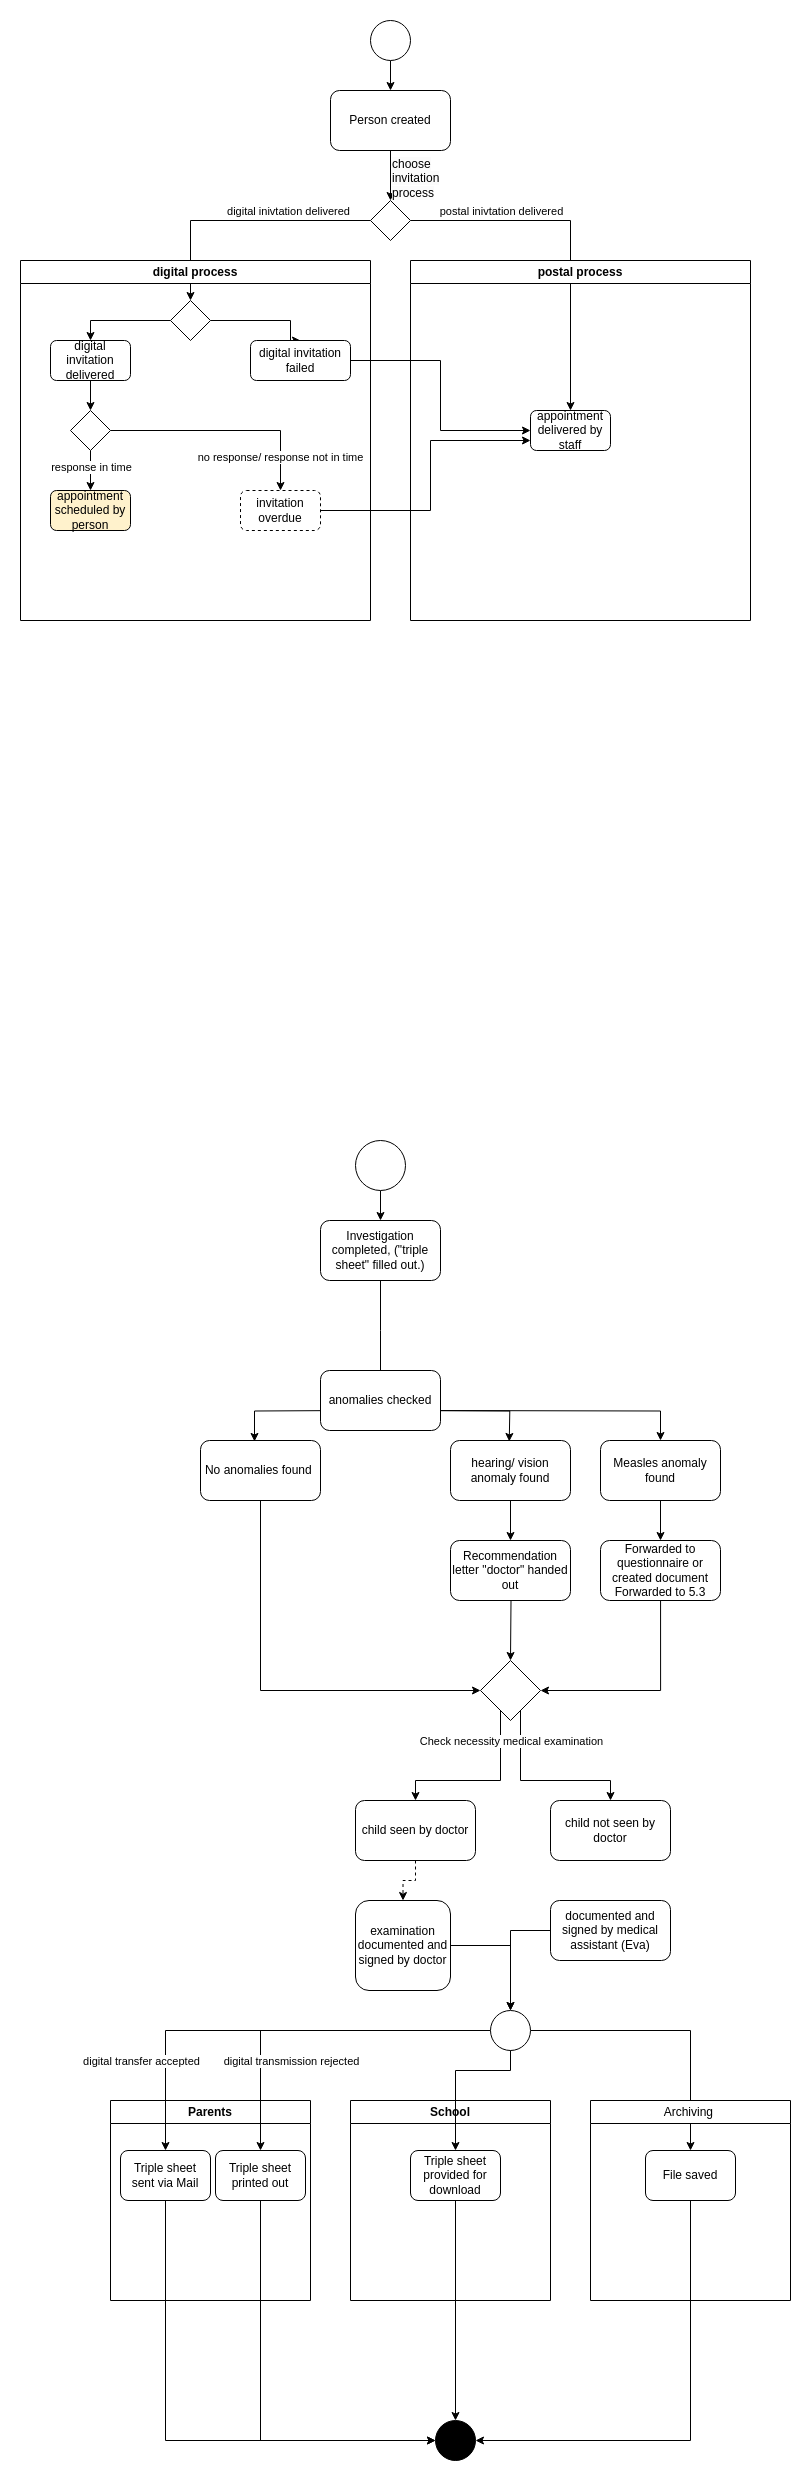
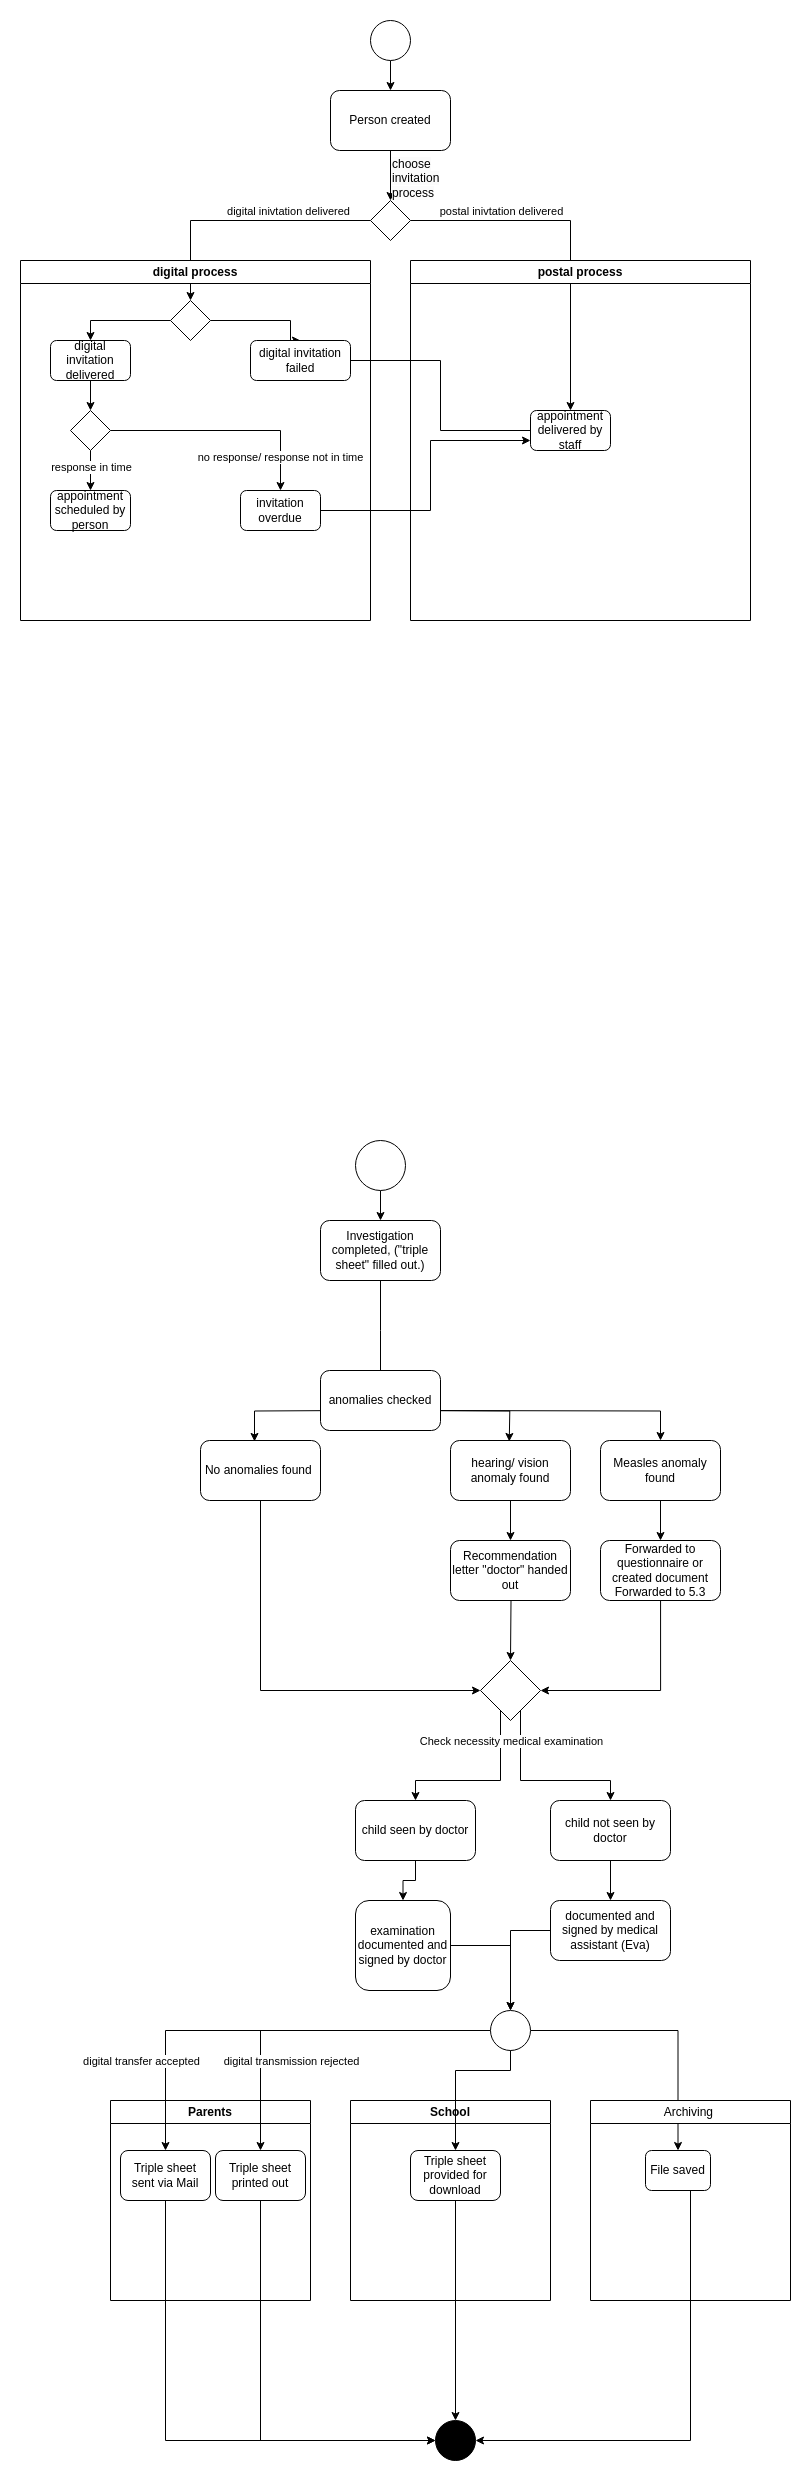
edge "digital invitation failed" -> "appointment delivered by staff": arrowhead classic -> none
node "appointment scheduled by person": fillcolor #fff2cc -> #ffffff
node "invitation overdue": style dashed -> solid
edge "child not seen by doctor" -> "documented and signed by medical assistant (Eva)": added
edge "child seen by doctor" -> "examination documented and signed by doctor": style dashed -> solid
node "File saved": size 90x50 -> 65x40
